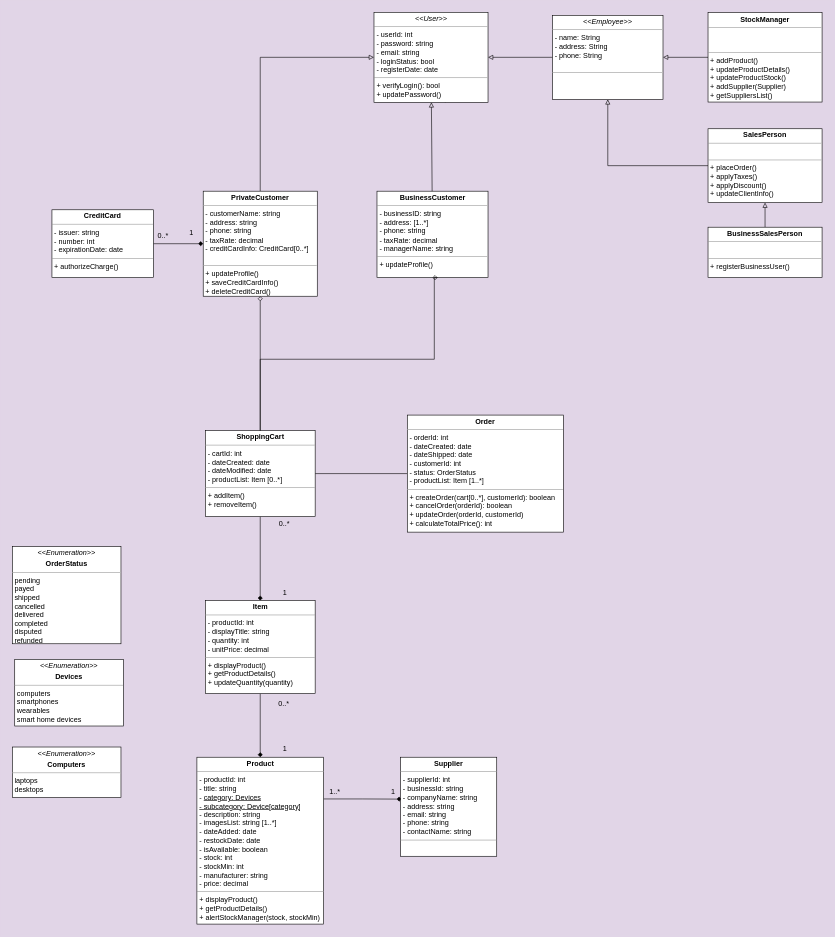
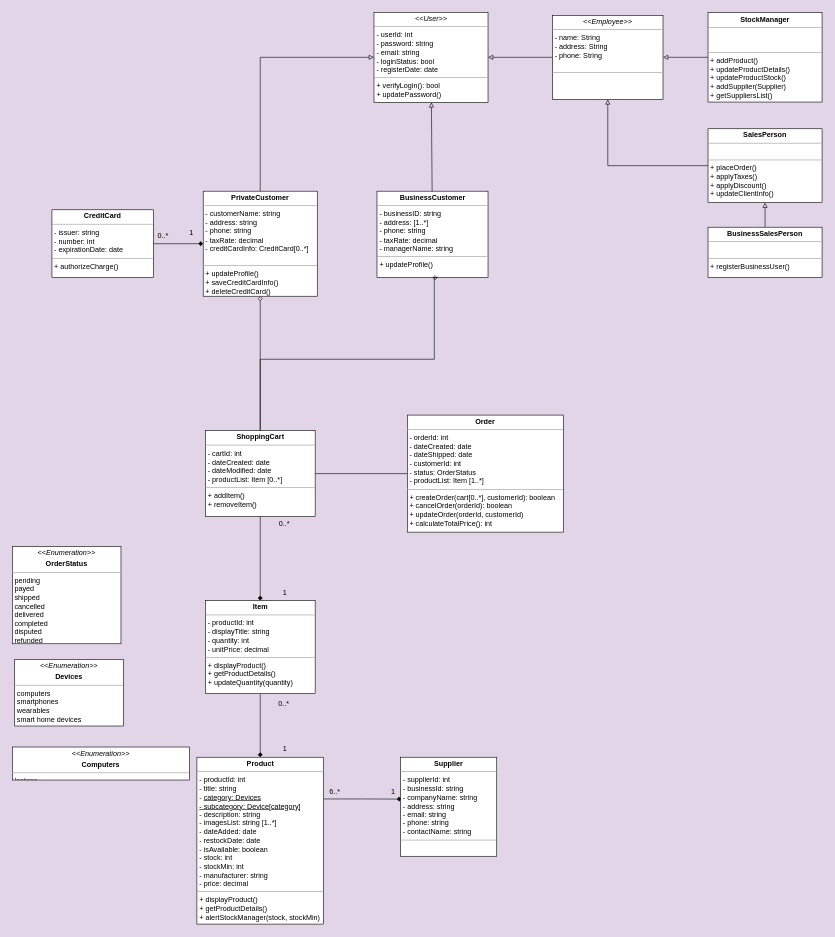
node "<<Enumeration>> Computers laptops desktops": size 109x50 -> 177x33
node "1..*": label "1..*" -> "6..*"
